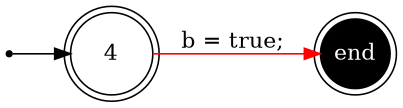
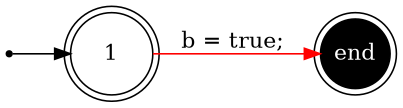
node "4": label "4" -> "1"
